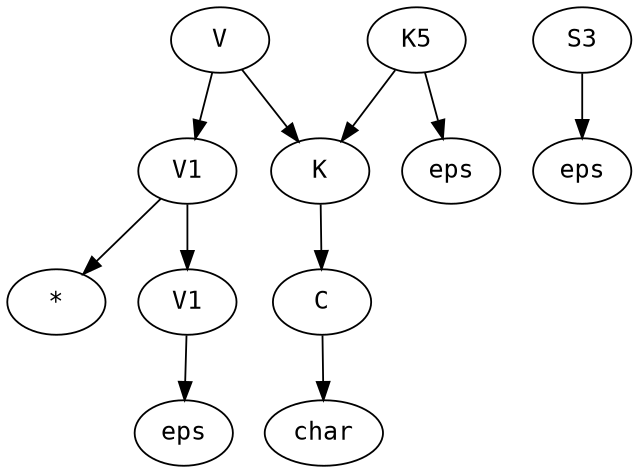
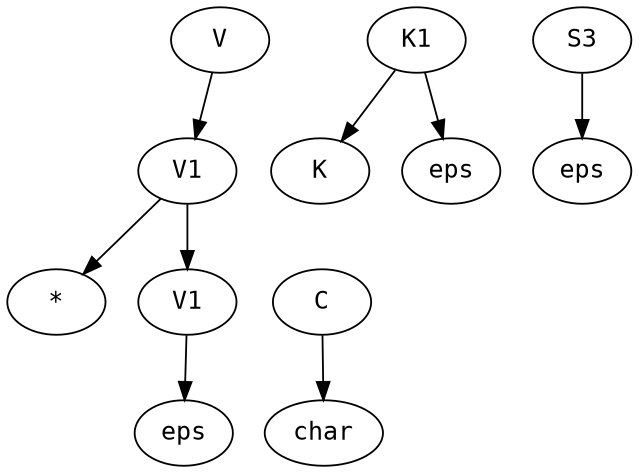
node "K5": label "K5" -> "K1"
edge "V" -> "K": removed
edge "K" -> "C": removed
